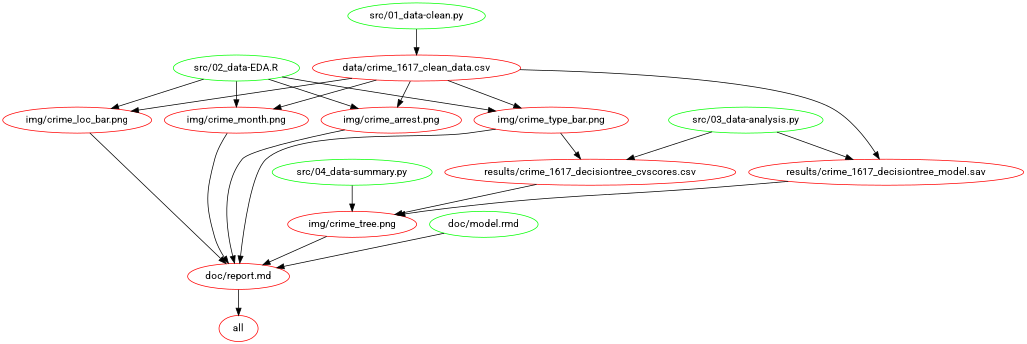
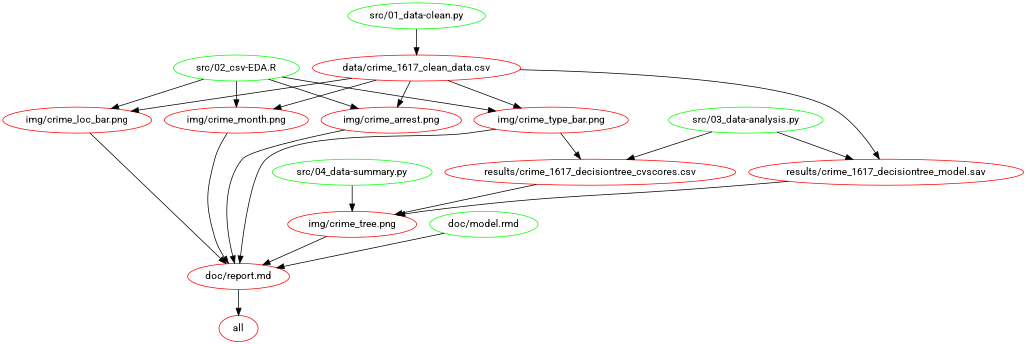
node "src/02_data-EDA.R": label "src/02_data-EDA.R" -> "src/02_csv-EDA.R"
